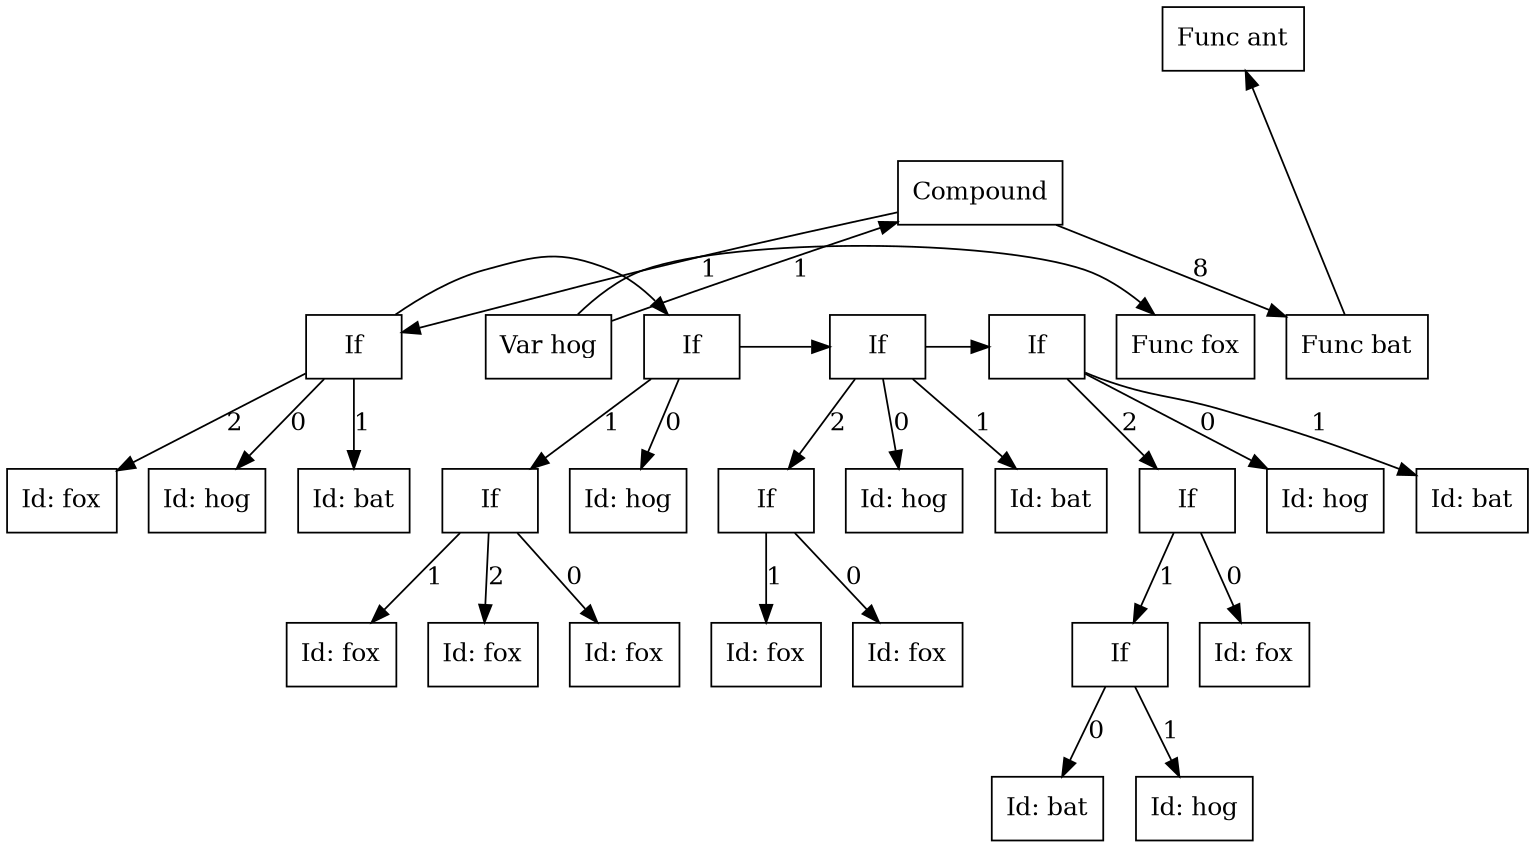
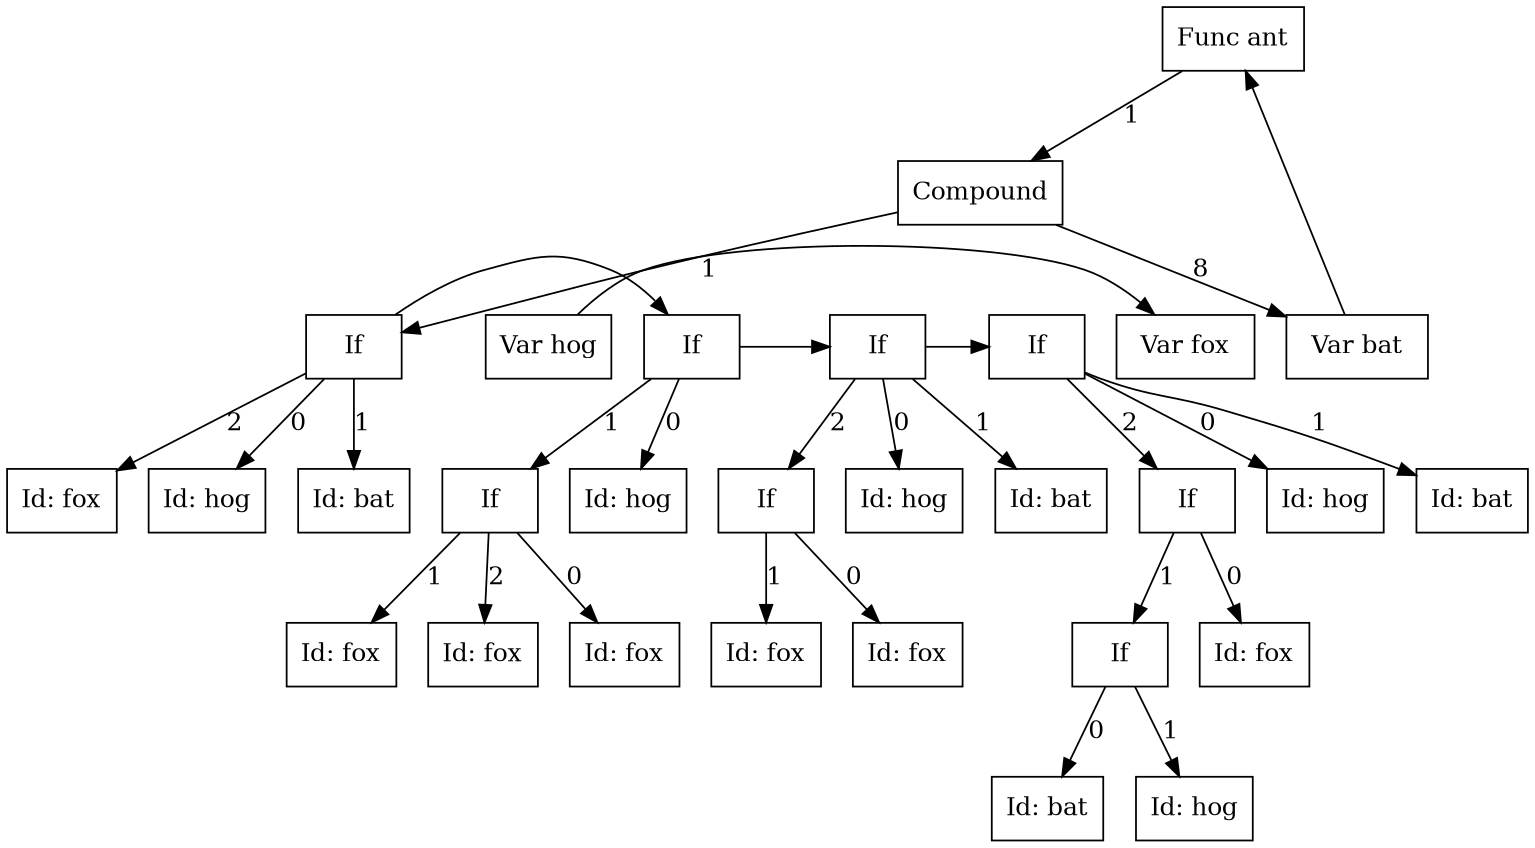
edge "Var hog" -> "Compound": now "Func ant" -> "Compound"
node "Func fox": label "Func fox" -> "Var fox"
node "Func bat": label "Func bat" -> "Var bat"
